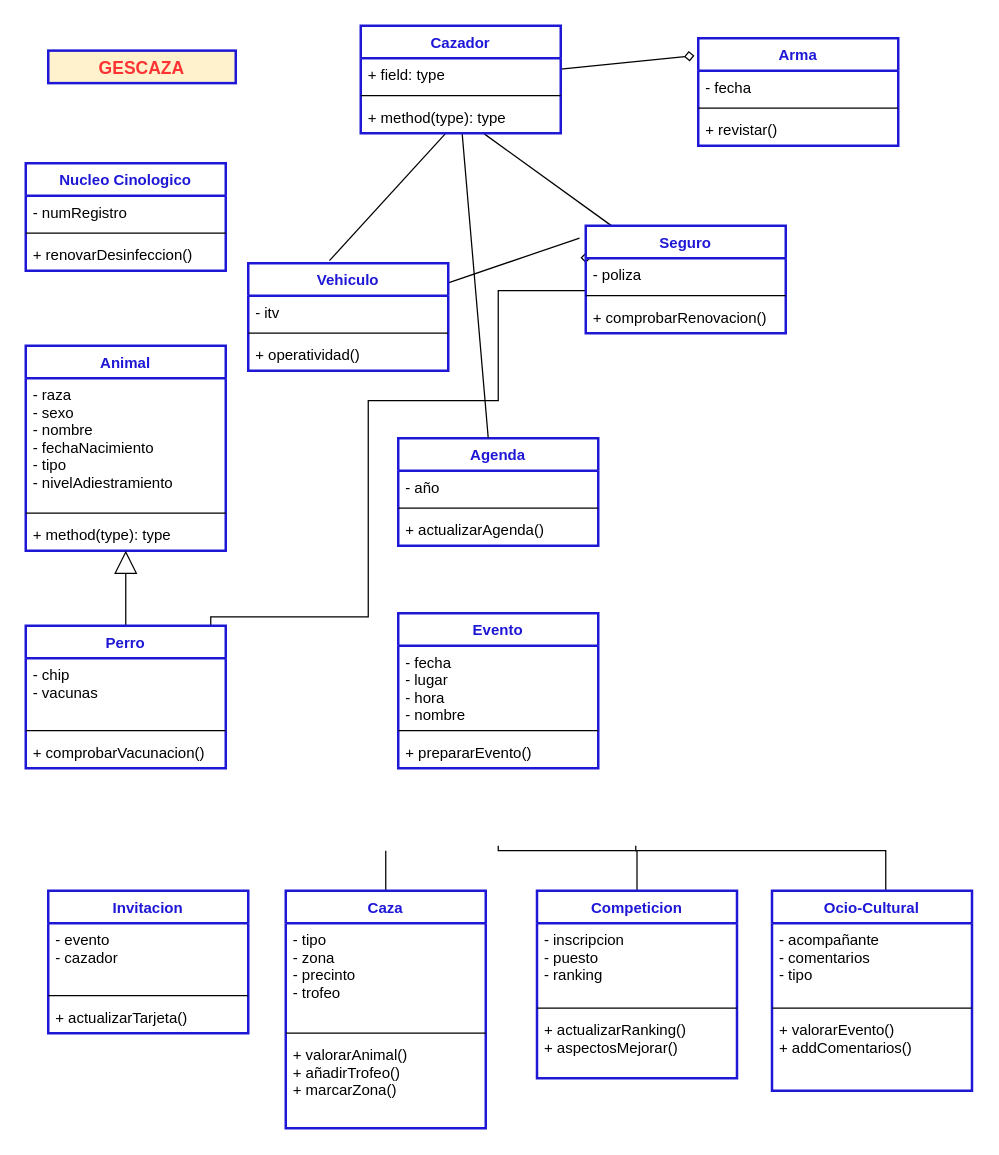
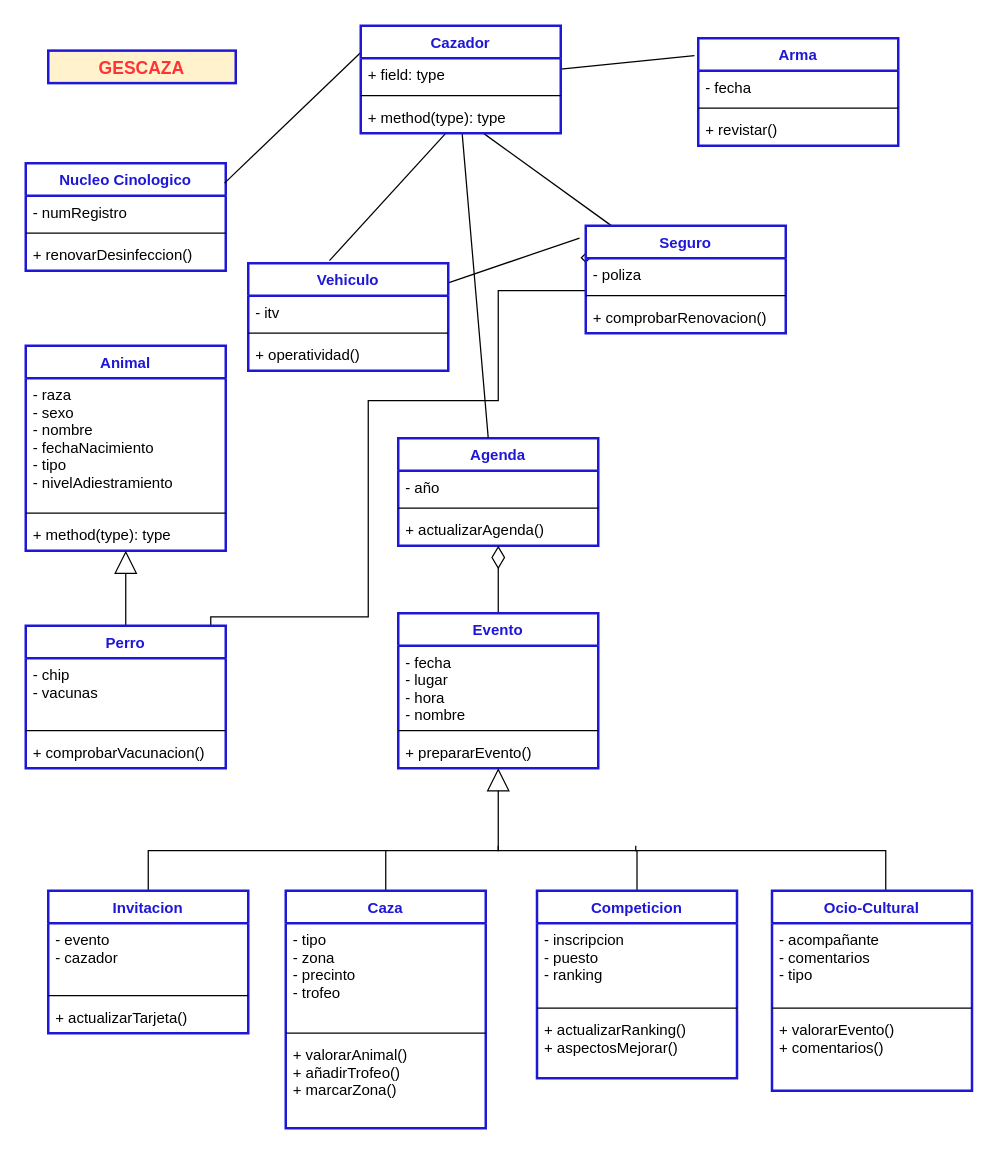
edge "Cazador" -> "Arma": arrowhead diamond -> none
edge "Cazador" -- "Nucleo Cinologico": added
edge "Evento" -> "+ actualizarAgenda()": added
edge "Invitacion" -> "+ prepararEvento()": added
node "+ valorarEvento() + addComentarios()": label "+ valorarEvento() + addComentarios()" -> "+ valorarEvento() + comentarios()"
